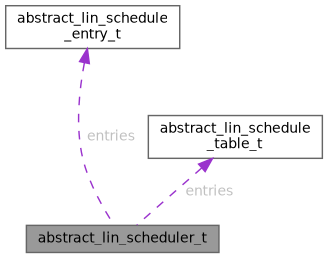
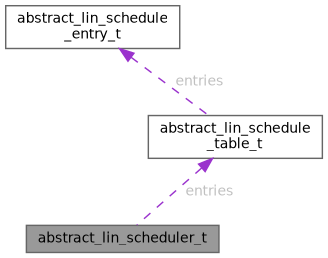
edge "abstract_lin_scheduler_t" -> "abstract_lin_schedule _entry_t": now "abstract_lin_schedule _table_t" -> "abstract_lin_schedule _entry_t"
